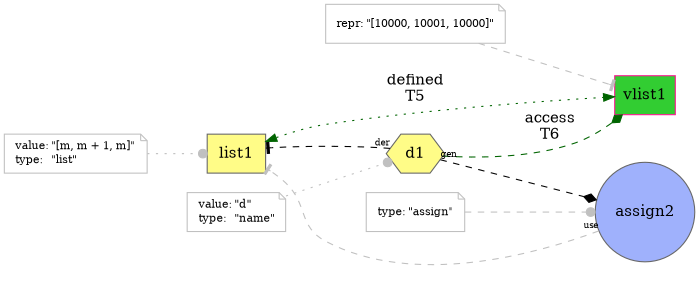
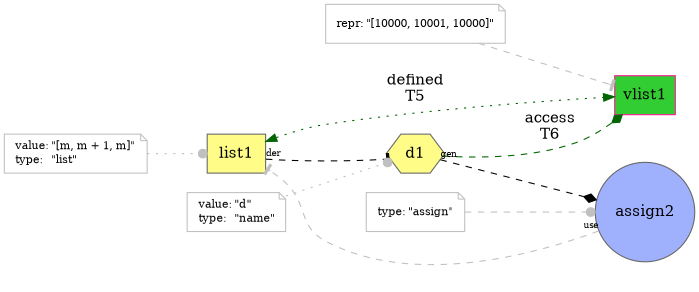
edge "d1" -> "list1": reversed
